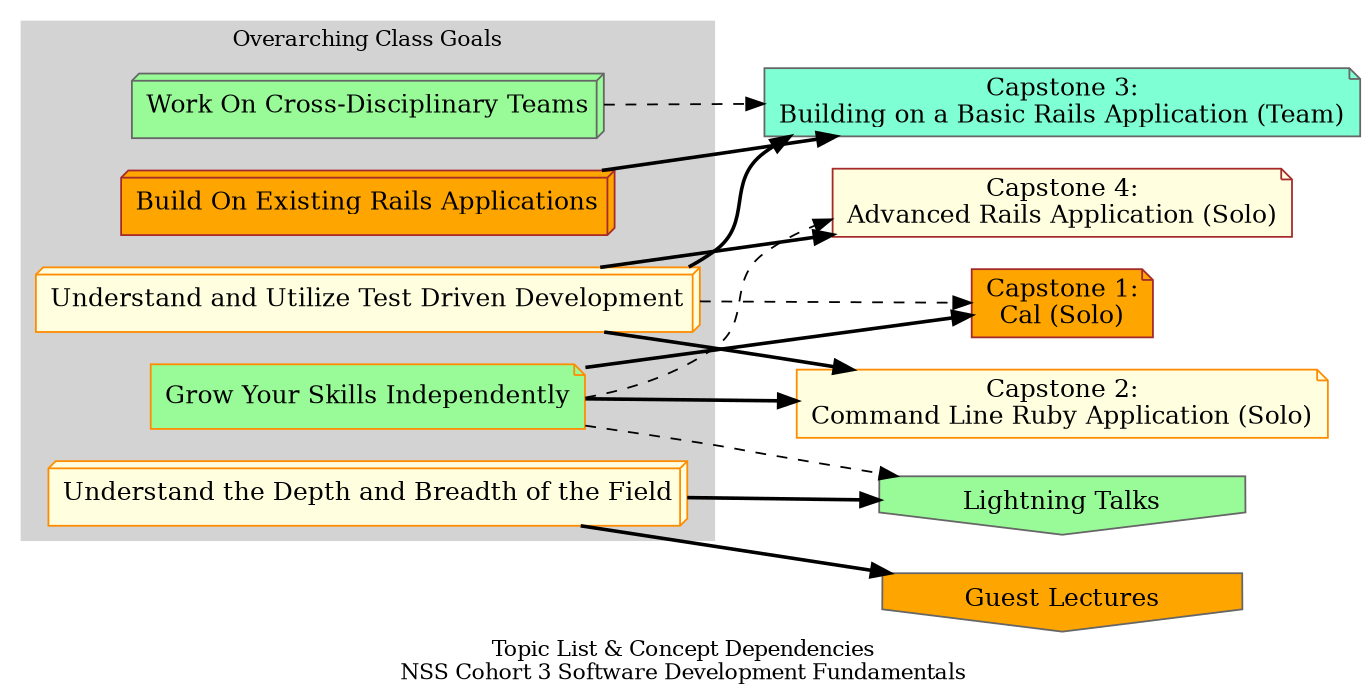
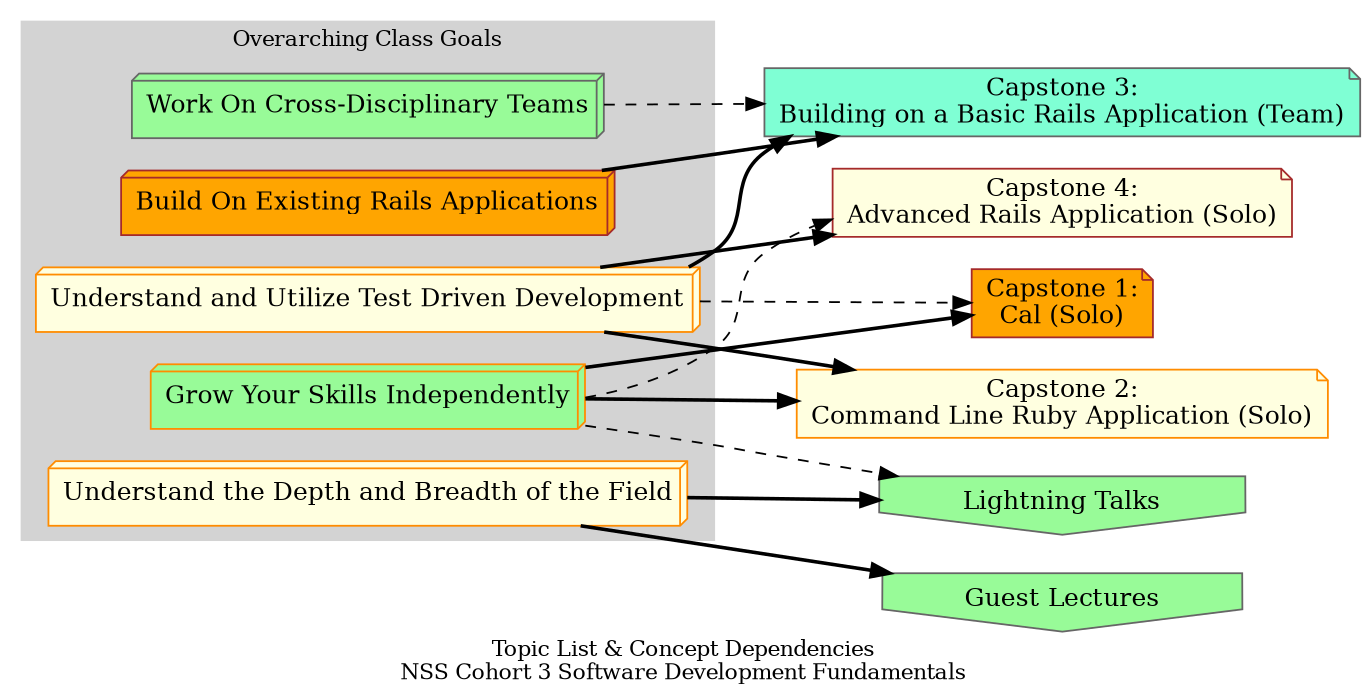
node "Grow Your Skills Independently": shape note -> box3d
node "Guest Lectures": fillcolor orange -> palegreen
